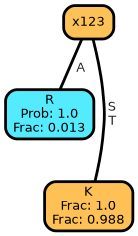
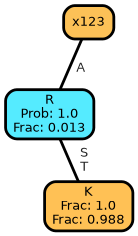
edge "x123" -- "K Frac: 1.0 Frac: 0.988": now "R Prob: 1.0 Frac: 0.013" -- "K Frac: 1.0 Frac: 0.988"
